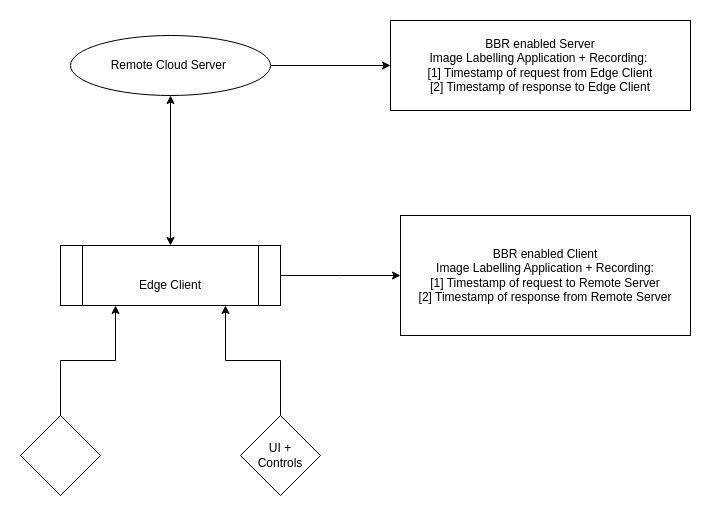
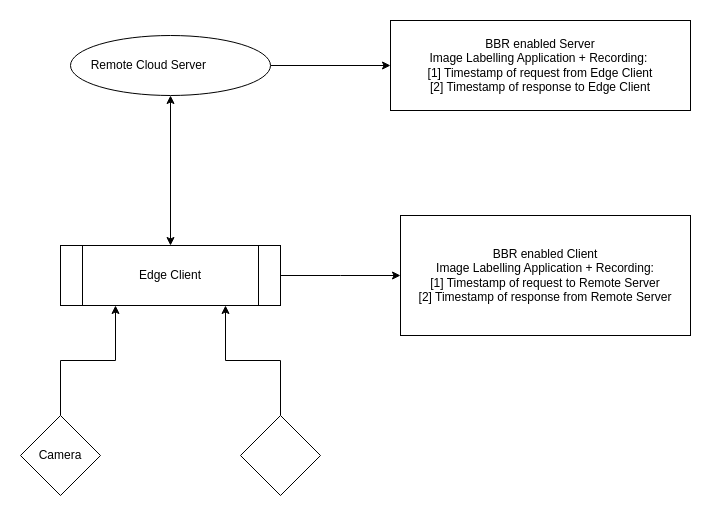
node "Remote Cloud Server": moved (171, 66) -> (151, 66)
node "Edge Client": moved (171, 286) -> (171, 276)
node "Camera": added
node "UI + Controls": removed
